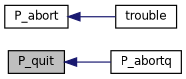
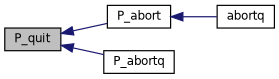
node "trouble": label "trouble" -> "abortq"
edge "P_abort" -> "P_quit": added
